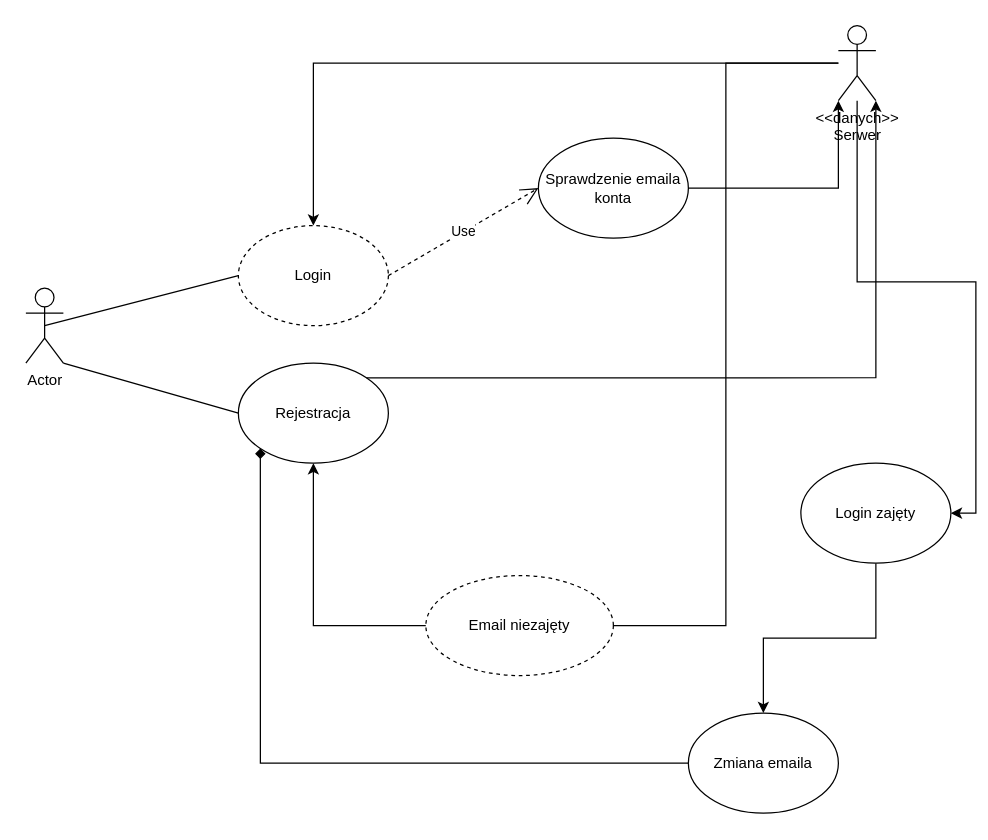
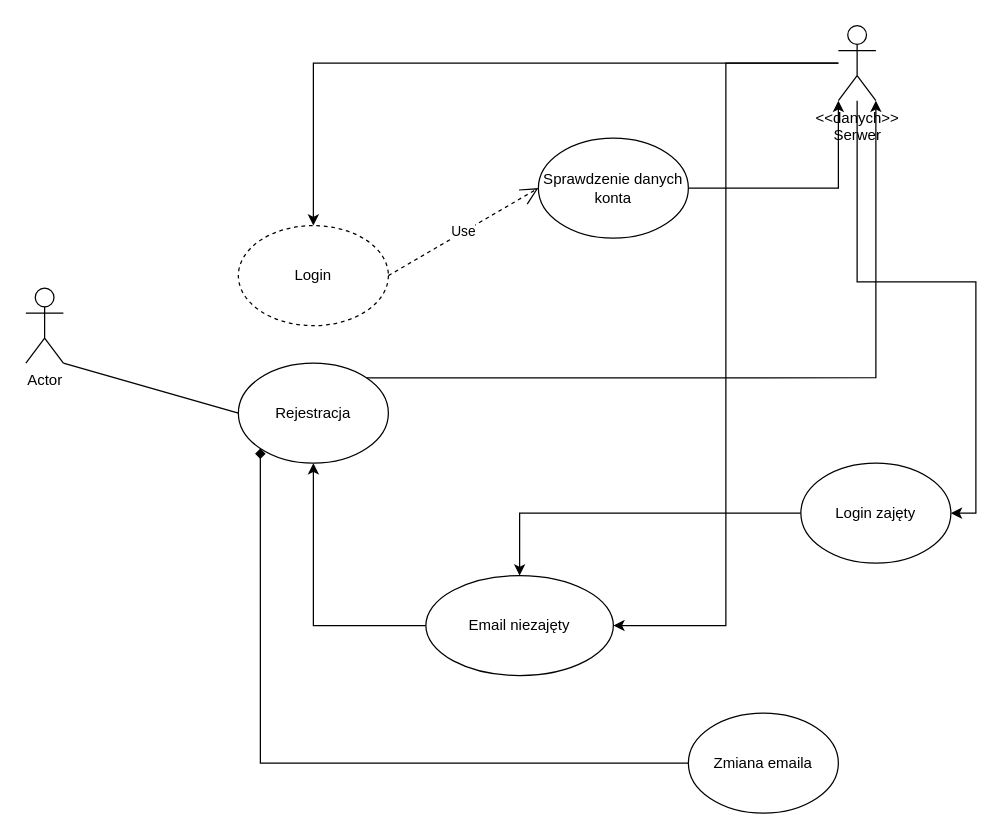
node "Sprawdzenie emaila konta": label "Sprawdzenie emaila konta" -> "Sprawdzenie danych konta"
edge "Login" -- "Actor": removed
node "Email niezajęty": style dashed -> solid
edge "<<danych>> Serwer" -- "Email niezajęty": arrowhead none -> classic
edge "Login zajęty" -> "Zmiana emaila": now "Login zajęty" -> "Email niezajęty"
